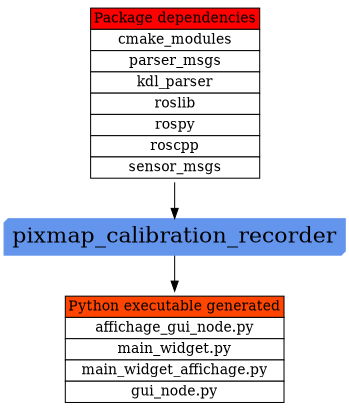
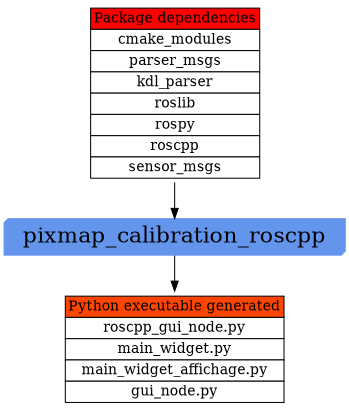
node "pixmap_calibration_recorder": label "pixmap_calibration_recorder" -> "pixmap_calibration_roscpp"
node "Python executable generated": text "affichage_gui_node.py" -> "roscpp_gui_node.py"
